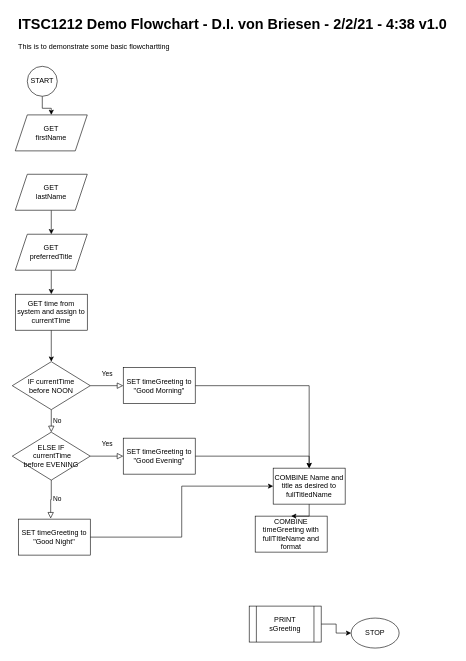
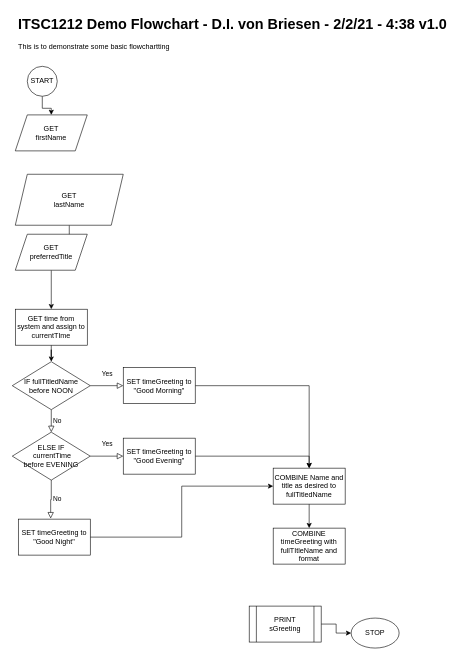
node "GET lastName": size 72x36 -> 108x51
node "GET time from system and assign to currentTIme": moved (51, 312) -> (51, 327)
node "IF currentTime before NOON": label "IF currentTime before NOON" -> "IF fullTitledName before NOON"
node "COMBINE timeGreeting with fullTItleName and format": moved (291, 534) -> (309, 546)
